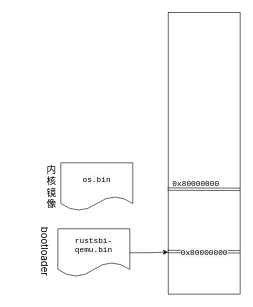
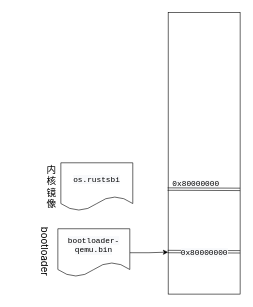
node "os.bin": label "os.bin" -> "os.rustsbi"
node "rustsbi-qemu.bin": label "rustsbi-qemu.bin" -> "bootloader-qemu.bin"
